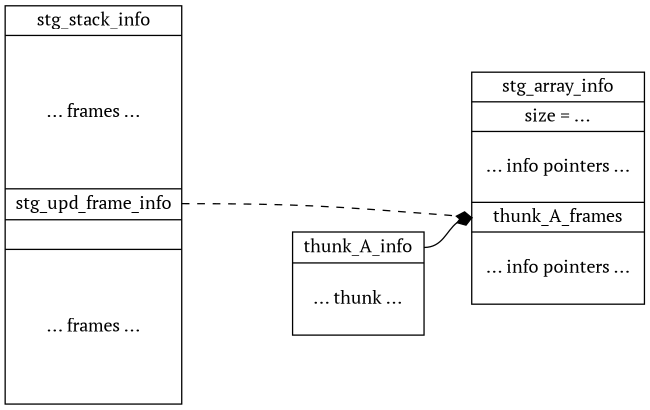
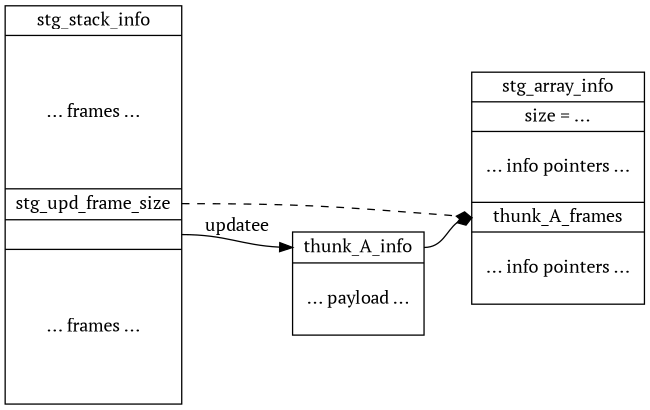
node "stg_stack_info": text "stg_upd_frame_info" -> "stg_upd_frame_size"
edge "stg_stack_info" -> "thunk_A_info": added, label "updatee"
node "thunk_A_info": text "... thunk ..." -> "... payload ..."
